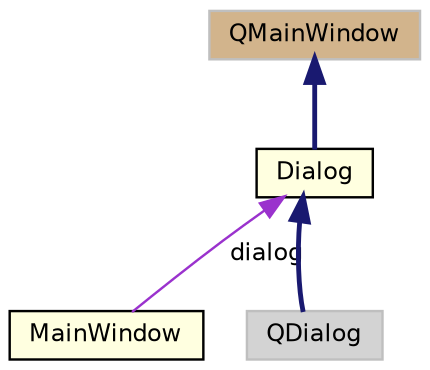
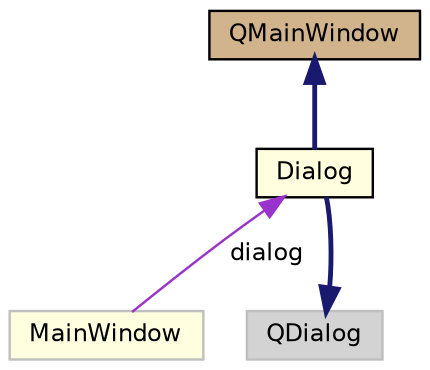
node "QMainWindow": color grey75 -> black
edge "QDialog" -> "Dialog": reversed
node "MainWindow": color black -> grey75
